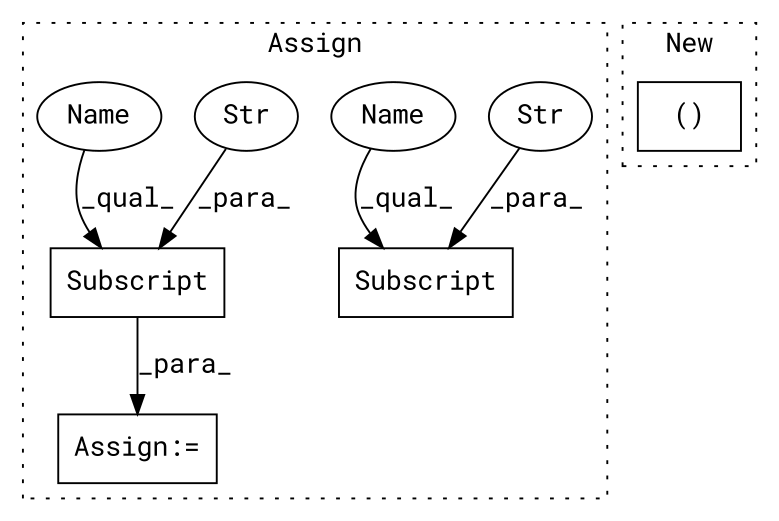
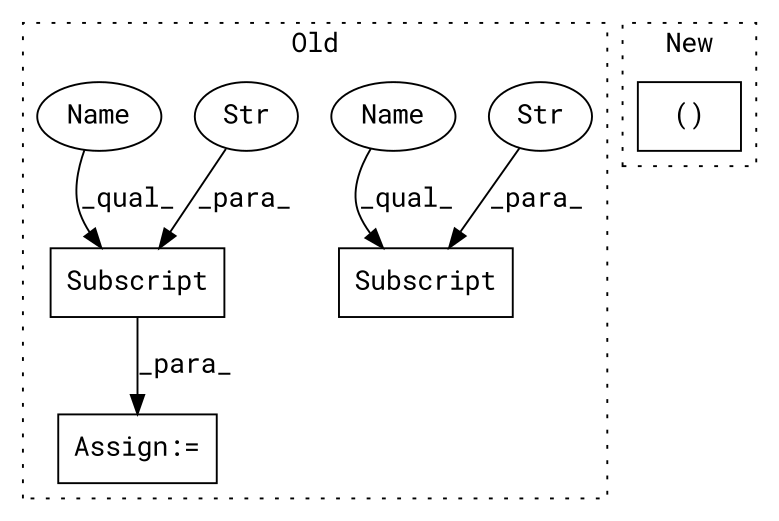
cluster "Assign": label "Assign" -> "Old"
